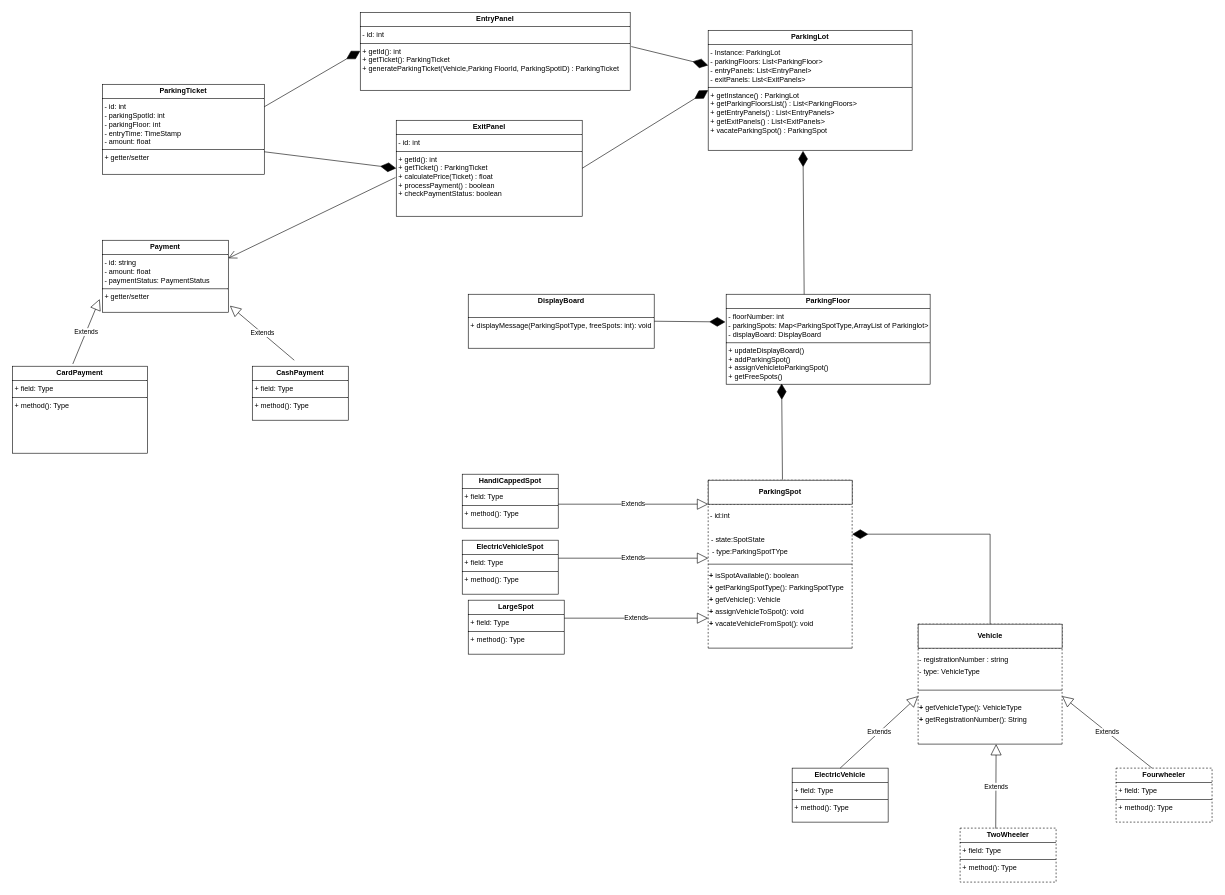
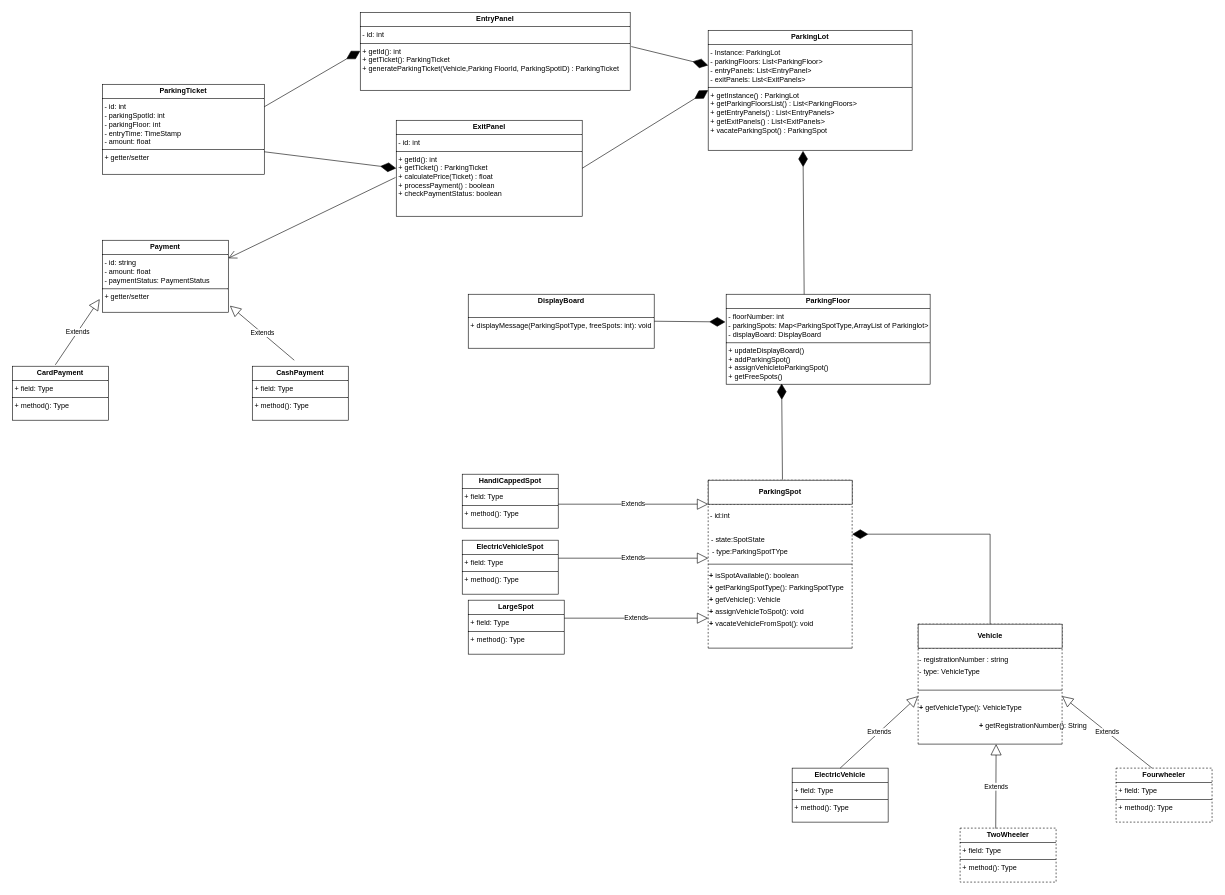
node "CardPayment + field: Type + method(): Type": size 135x87 -> 96x54
node "+ getRegistrationNumber(): String": moved (984, 720) -> (1044, 726)
